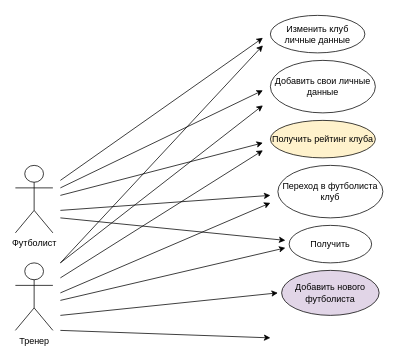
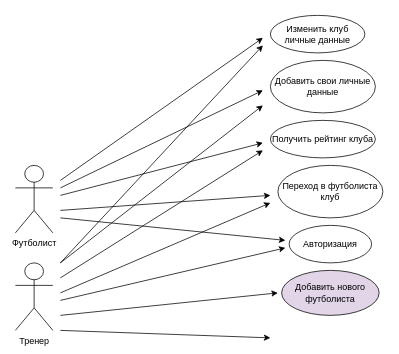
node "Получить рейтинг клуба": fillcolor #fff2cc -> #ffffff
node "Получить": label "Получить" -> "Авторизация"
